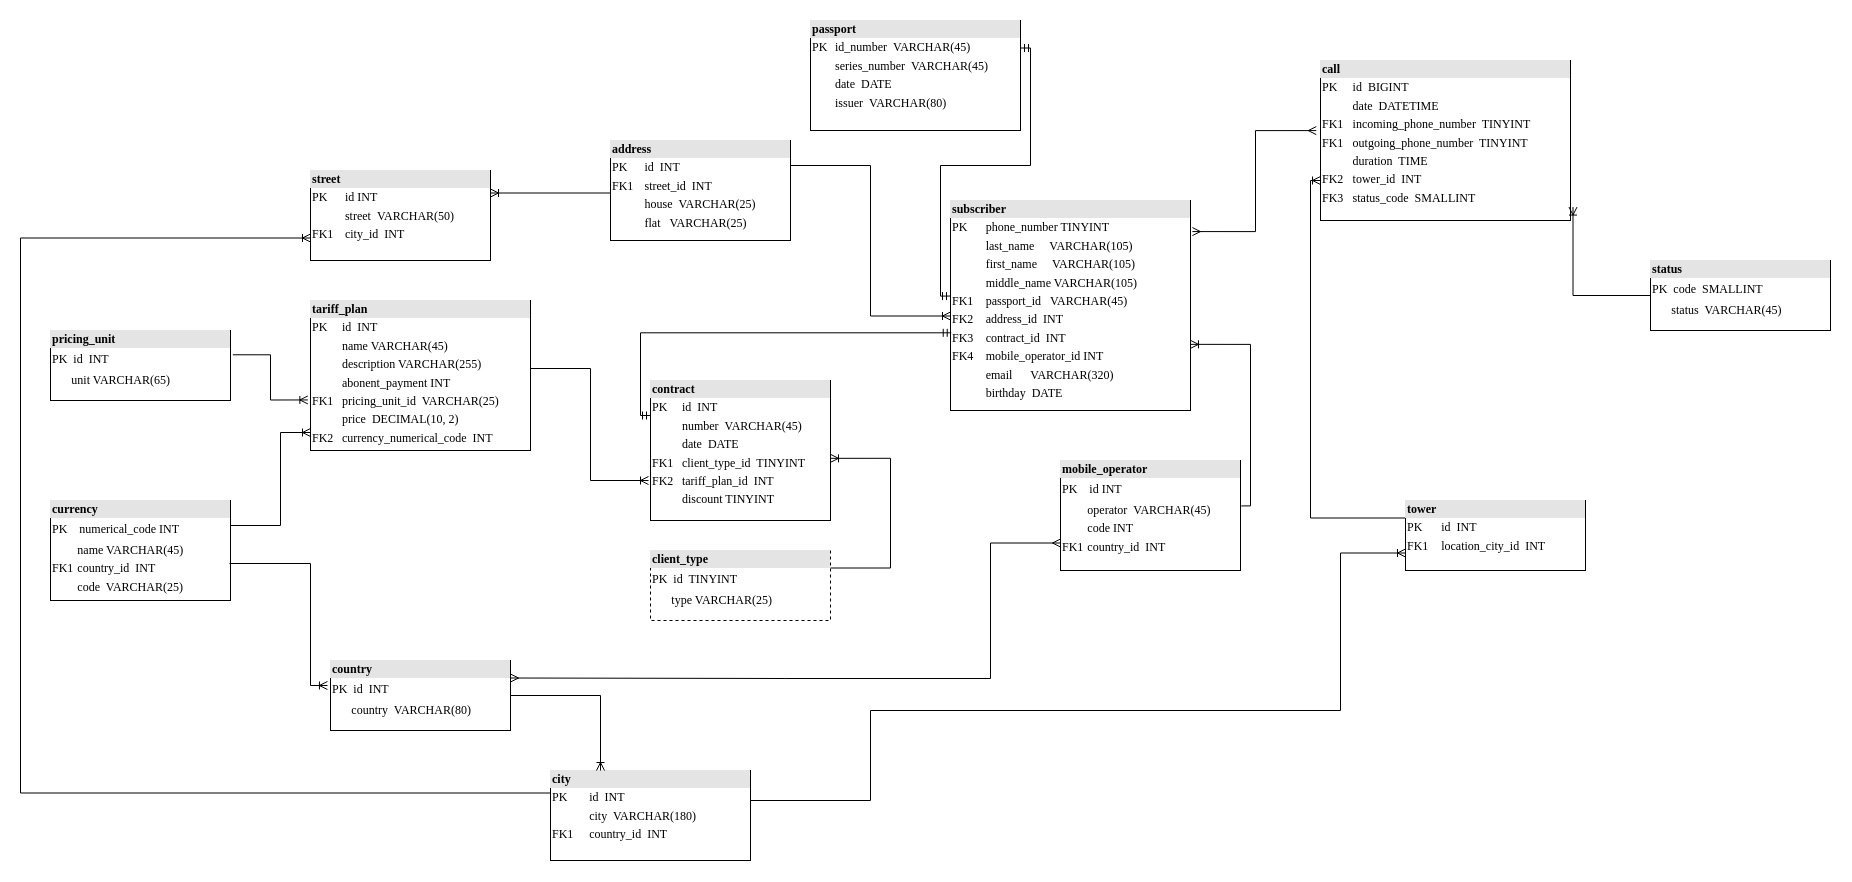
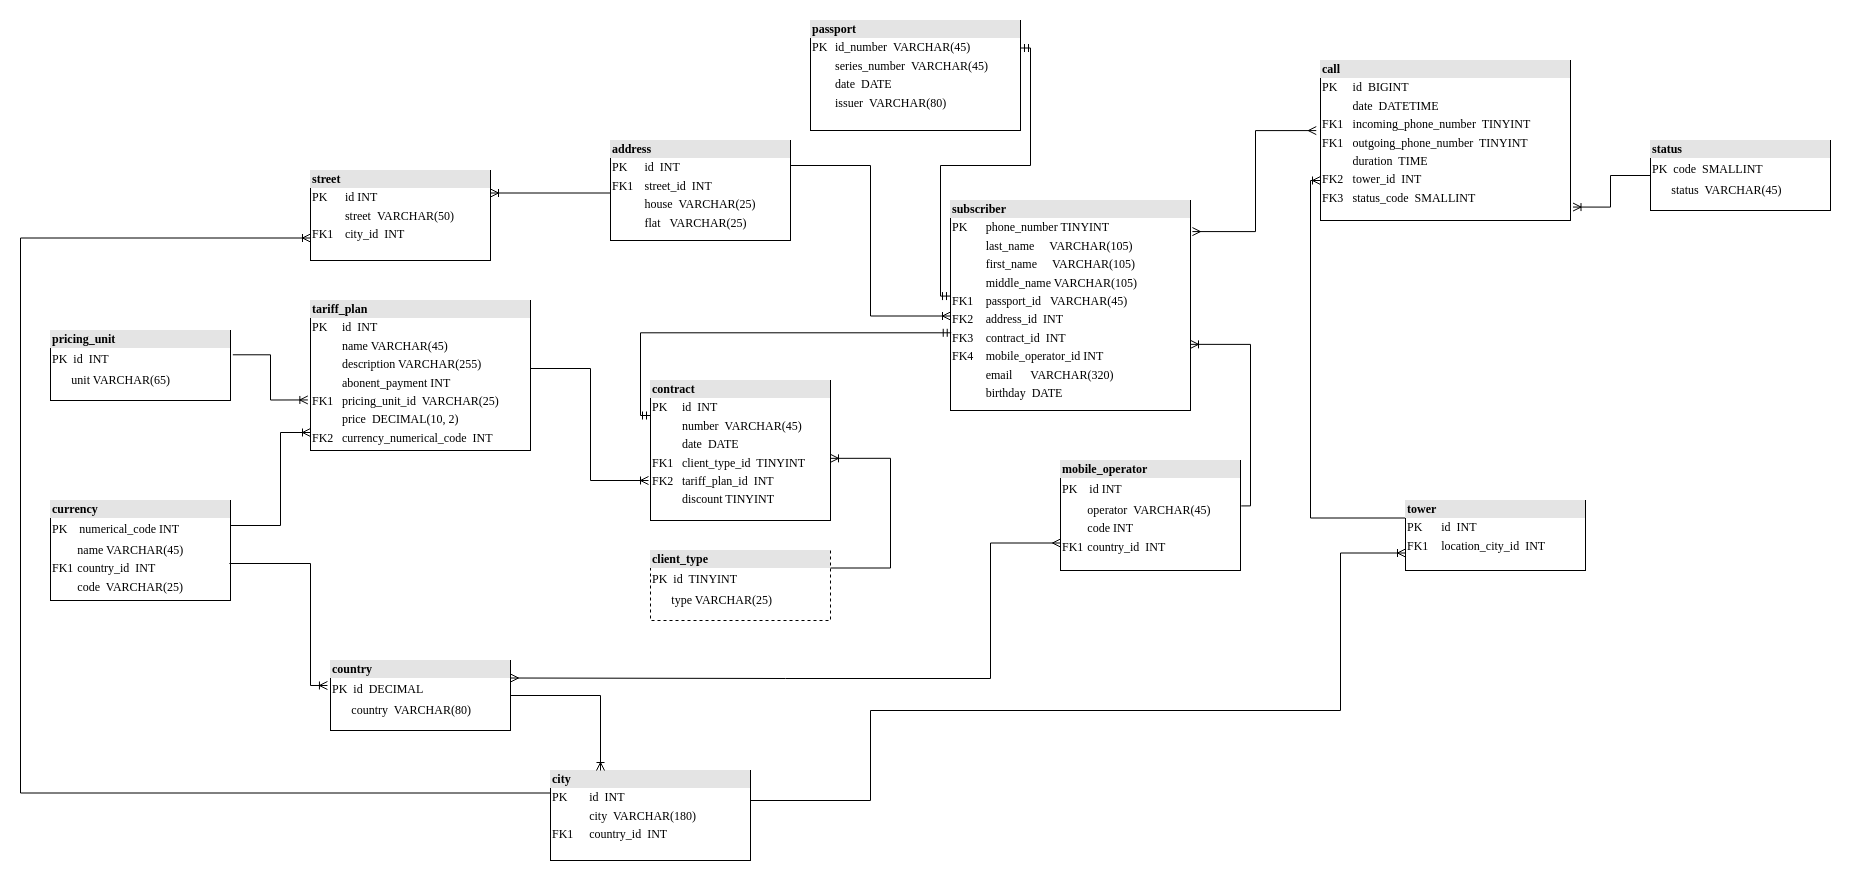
node "status PK code SMALLINT status VARCHAR(45)": moved (1741, 296) -> (1741, 176)
node "country PK id INT country VARCHAR(80)": label "country PK id INT country VARCHAR(80)" -> "country PK id DECIMAL country VARCHAR(80)"
